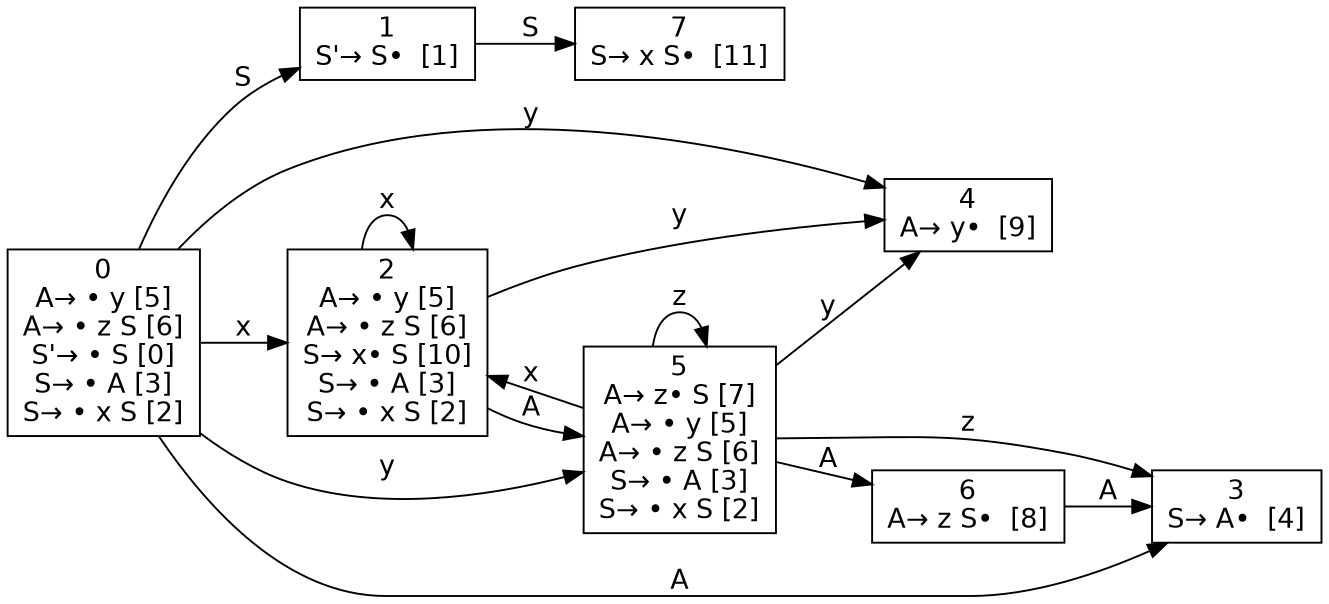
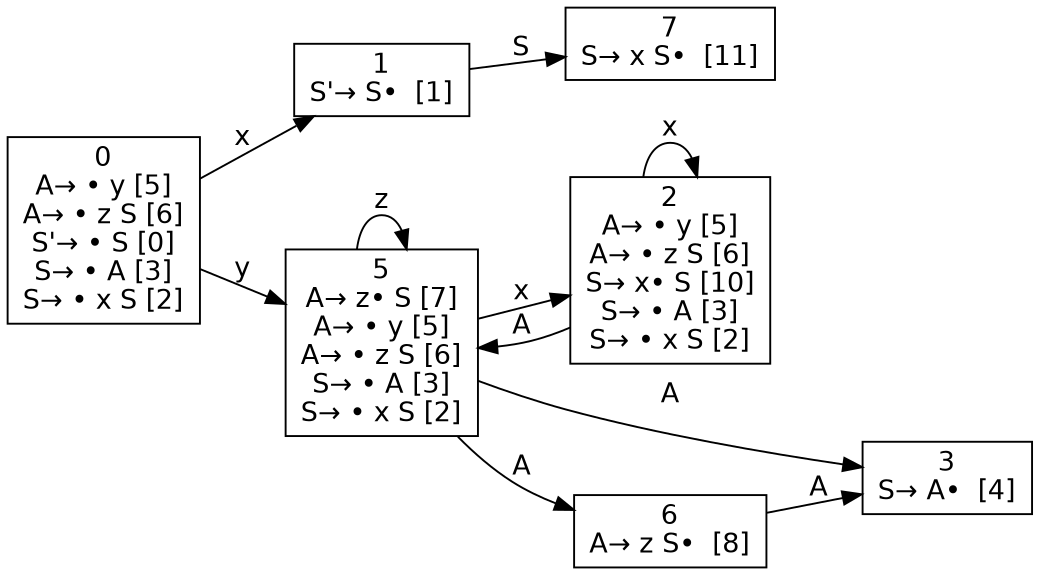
edge "0" -> "1": label "S" -> "x"
node "4": removed
edge "0" -> "2": removed, label "x"
edge "5" -> "3": label "z" -> "A"
edge "0" -> "3": removed, label "A"
